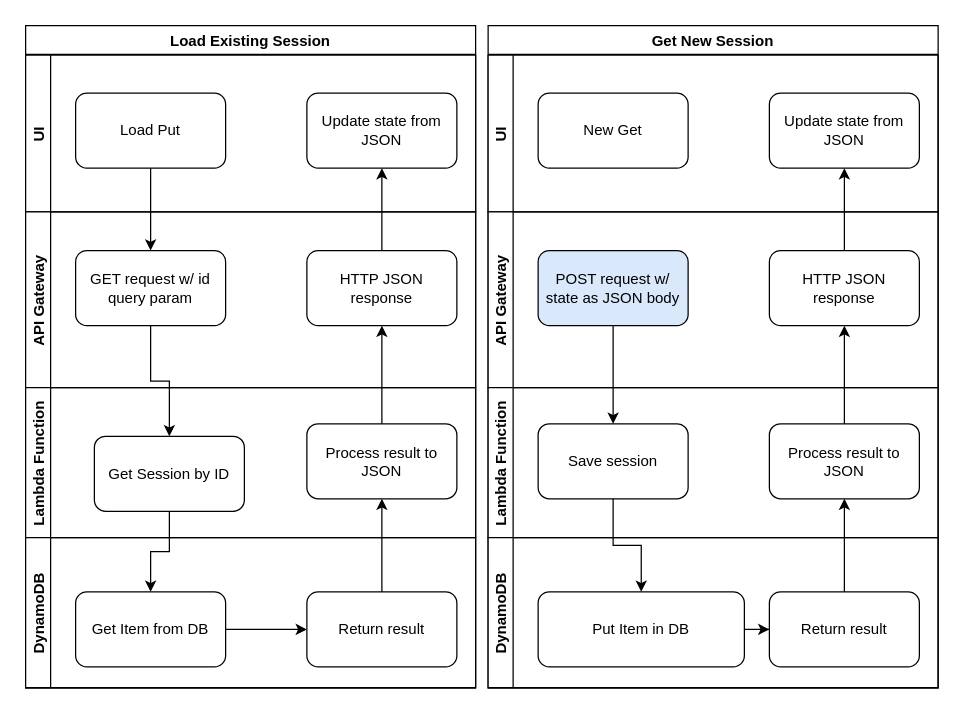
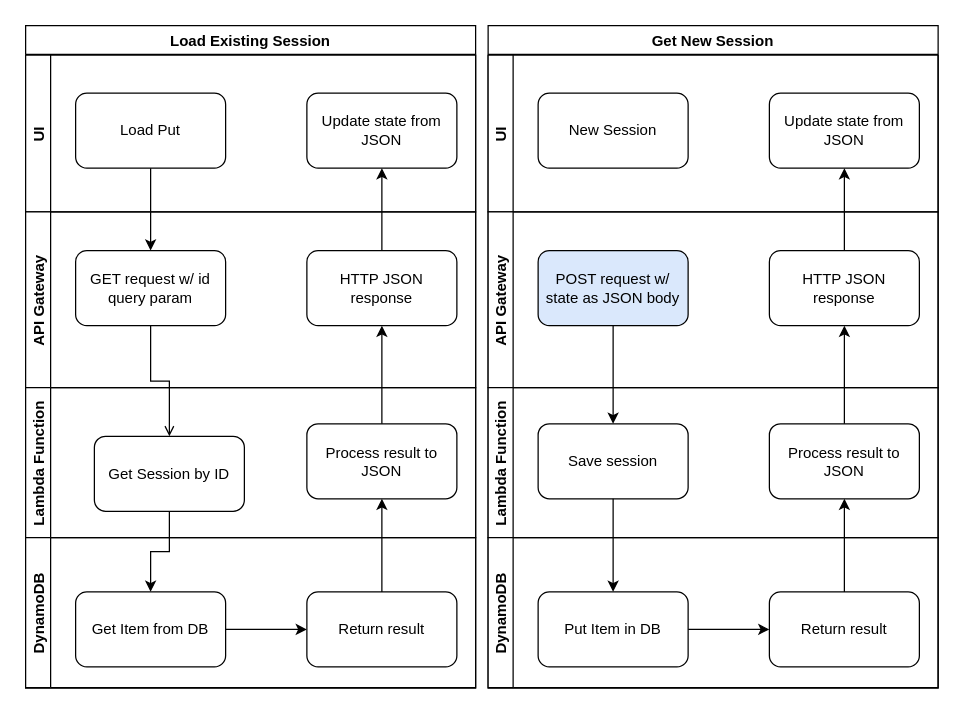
node "New Get": label "New Get" -> "New Session"
edge "GET request w/ id query param" -> "Get Session by ID": arrowhead classic -> open
node "Put Item in DB": size 206x75 -> 150x75
